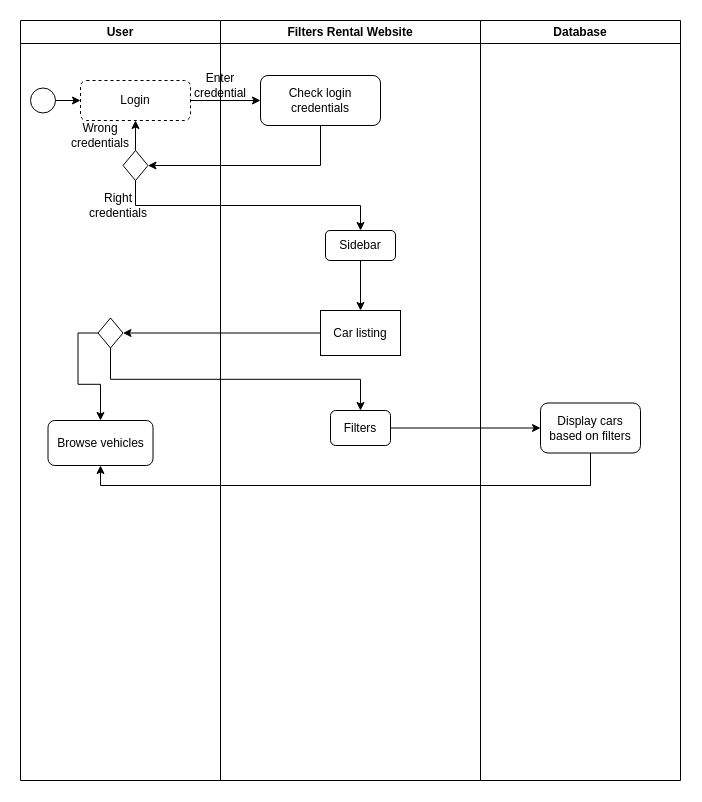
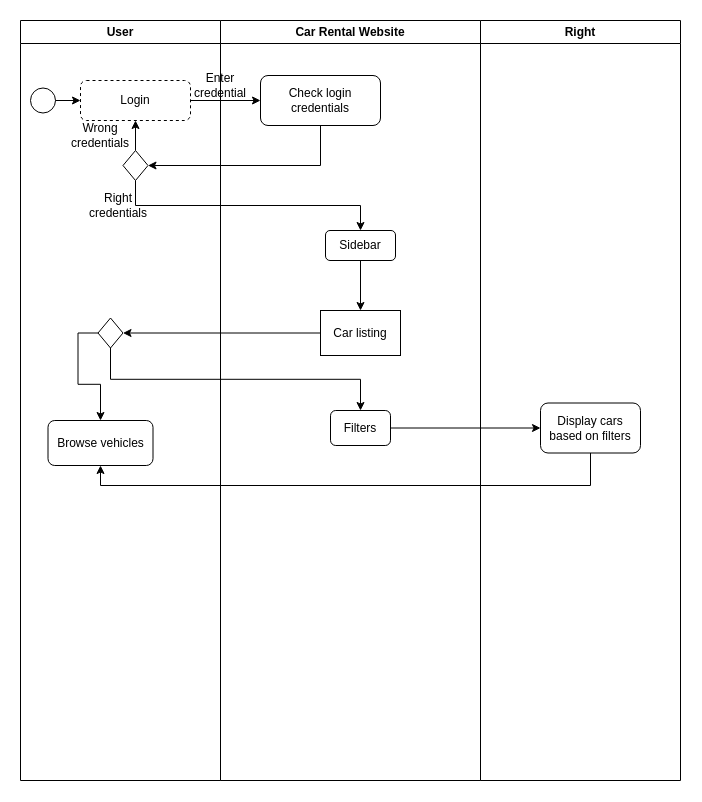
node "Filters Rental Website": label "Filters Rental Website" -> "Car Rental Website"
node "Database": label "Database" -> "Right"
